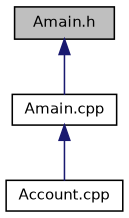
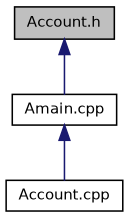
node "Amain.h": label "Amain.h" -> "Account.h"
